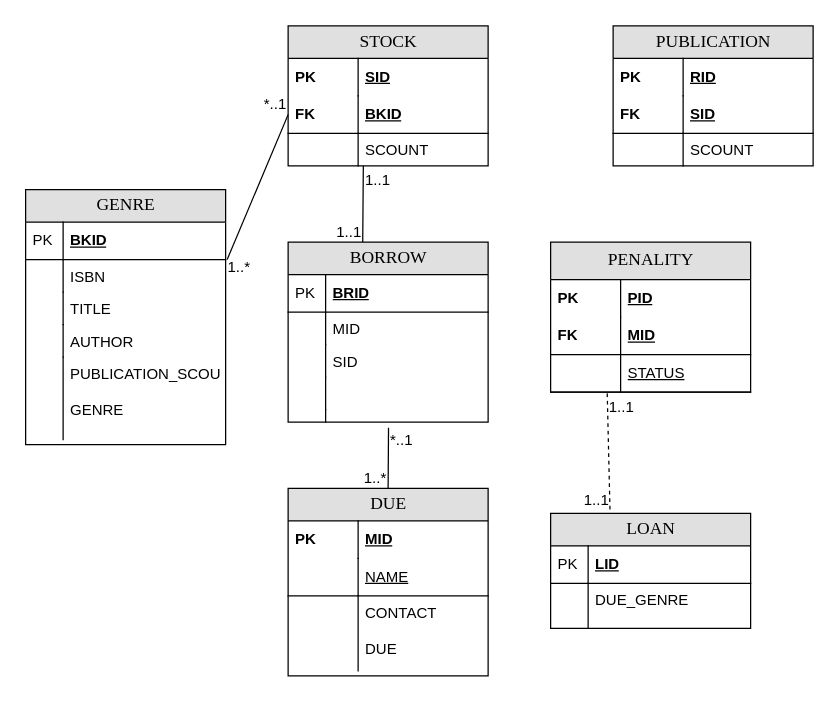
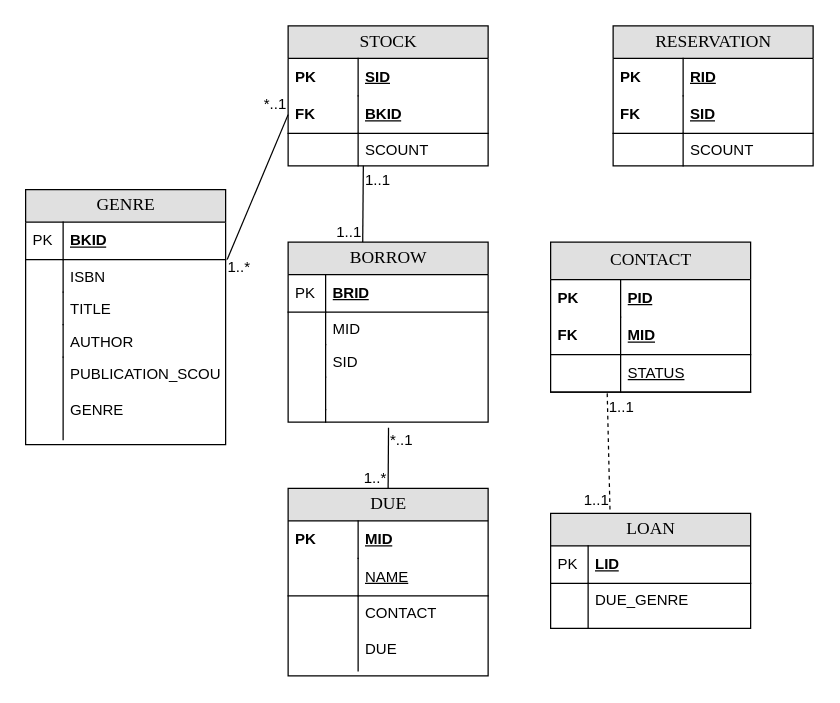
node "PUBLICATION": label "PUBLICATION" -> "RESERVATION"
node "PENALITY": label "PENALITY" -> "CONTACT"
